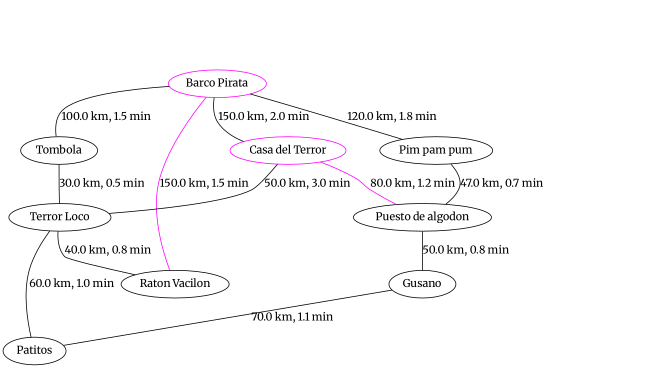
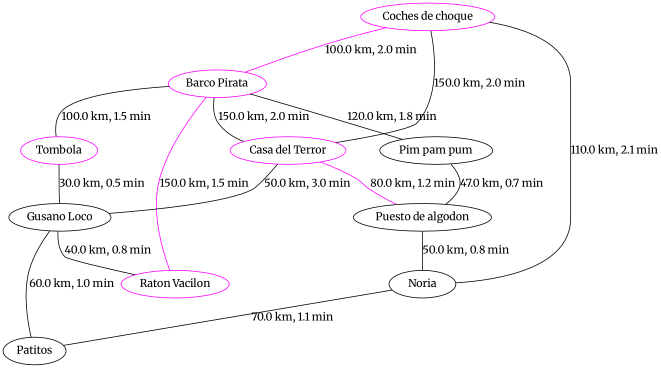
node "Coches de choque": added
node "Tombola": color black -> magenta
node "Terror Loco": label "Terror Loco" -> "Gusano Loco"
node "Raton Vacilon": color black -> magenta
node "Gusano": label "Gusano" -> "Noria"
